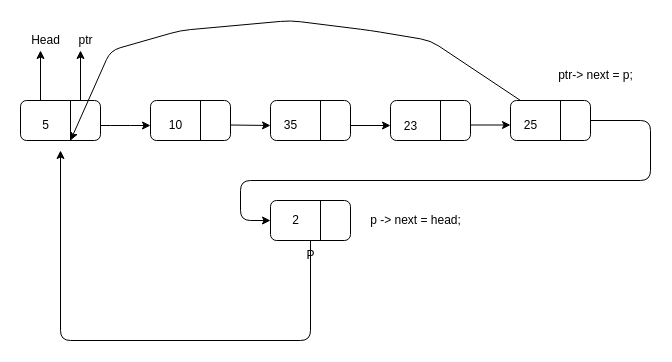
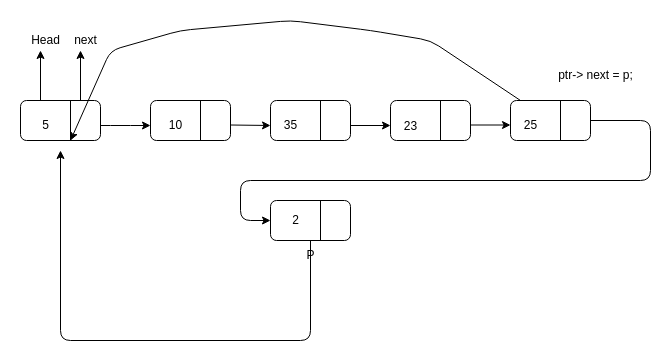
node "ptr": label "ptr" -> "next"
node "p -> next = head;": removed
